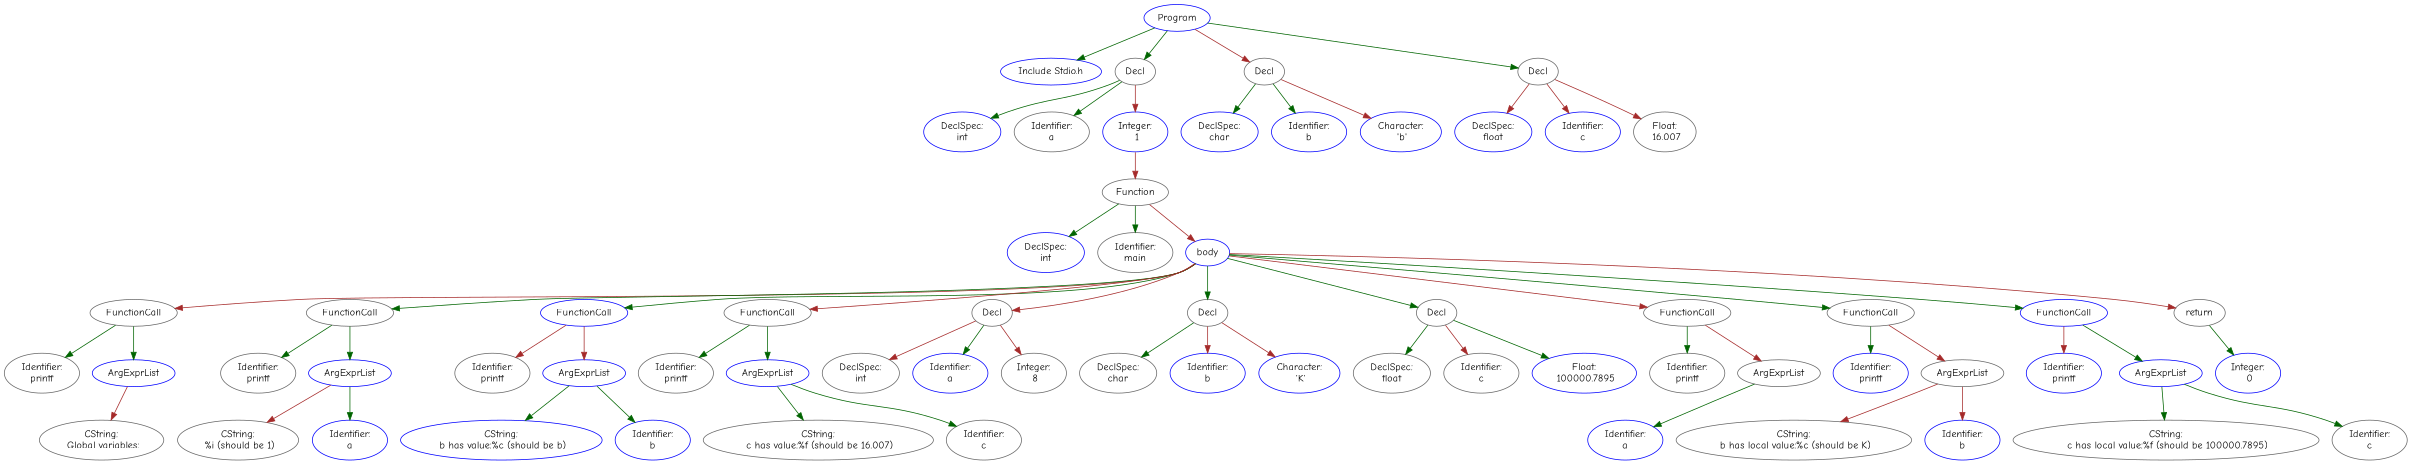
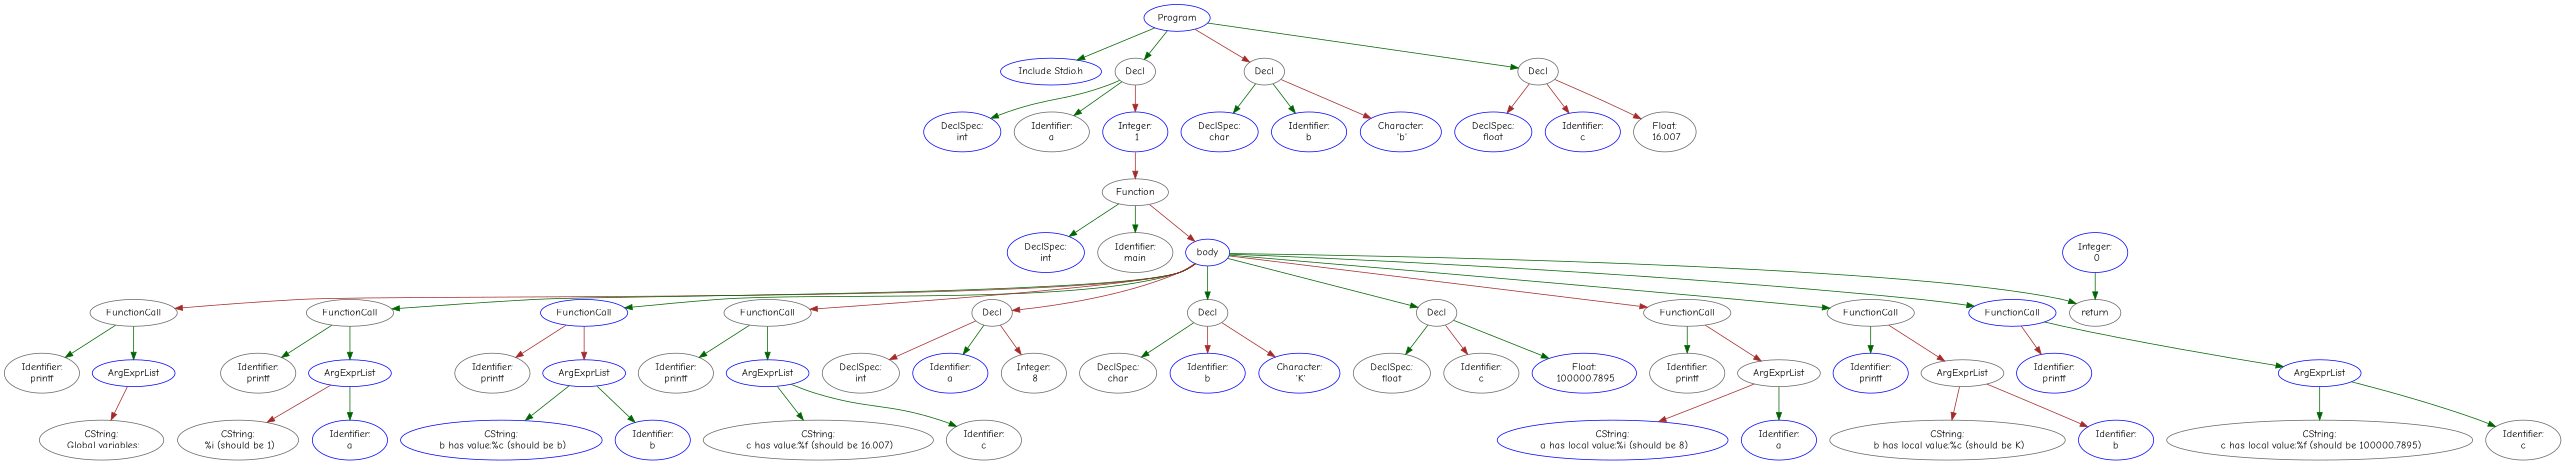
edge "body" -> "return": color brown -> darkgreen
edge "return" -> "Integer: 0": reversed
node "CString: a has local value:%i (should be 8)": added
